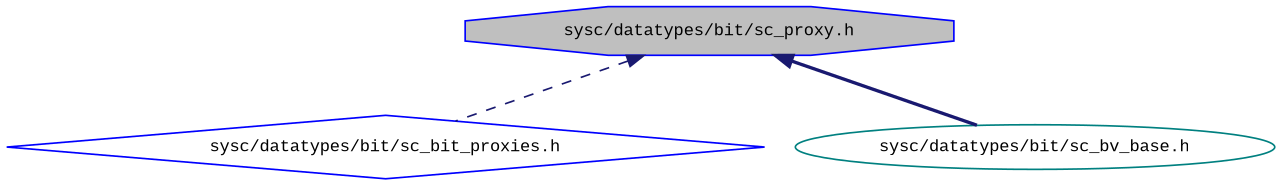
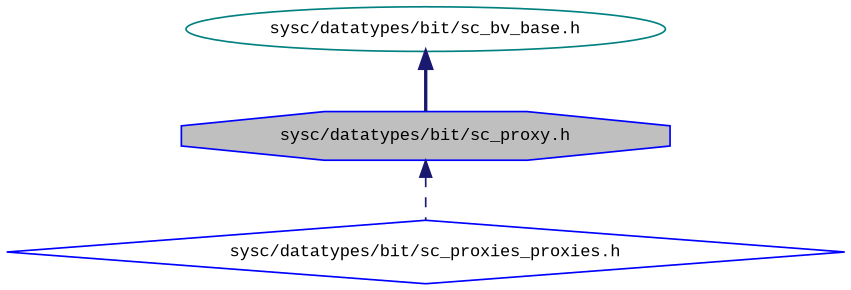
edge "sysc/datatypes/bit/sc_bv_base.h" -> "sysc/datatypes/bit/sc_proxy.h": reversed
node "sysc/datatypes/bit/sc_bit_proxies.h": label "sysc/datatypes/bit/sc_bit_proxies.h" -> "sysc/datatypes/bit/sc_proxies_proxies.h"
